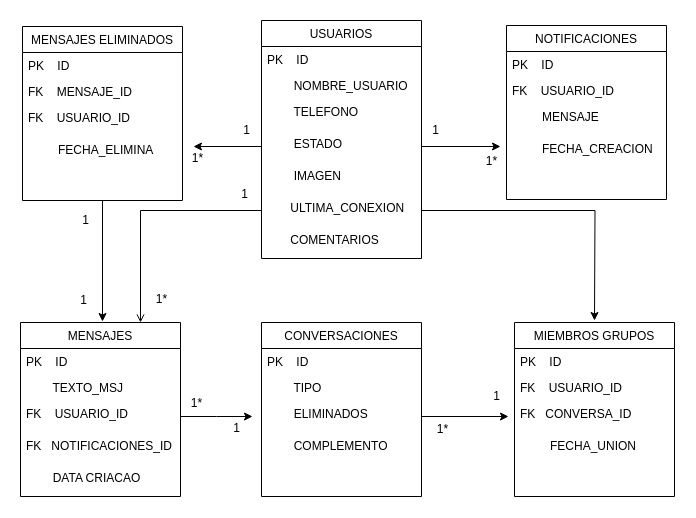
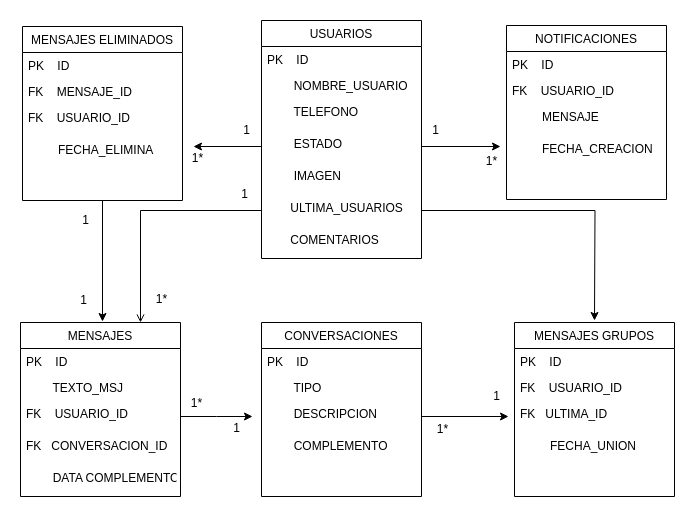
node "ULTIMA_CONEXION": label "ULTIMA_CONEXION" -> "ULTIMA_USUARIOS"
node "MIEMBROS GRUPOS": label "MIEMBROS GRUPOS" -> "MENSAJES GRUPOS"
node "ELIMINADOS": label "ELIMINADOS" -> "DESCRIPCION"
node "FK CONVERSA_ID": label "FK CONVERSA_ID" -> "FK ULTIMA_ID"
node "FK NOTIFICACIONES_ID": label "FK NOTIFICACIONES_ID" -> "FK CONVERSACION_ID"
node "DATA CRIACAO": label "DATA CRIACAO" -> "DATA COMPLEMENTO"
